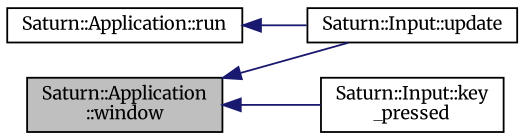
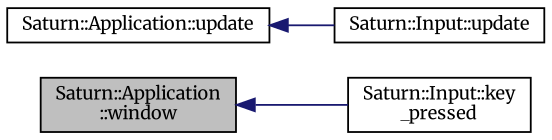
node "Saturn::Application::run": label "Saturn::Application::run" -> "Saturn::Application::update"
edge "Saturn::Input::update" -> "Saturn::Application ::window": removed
